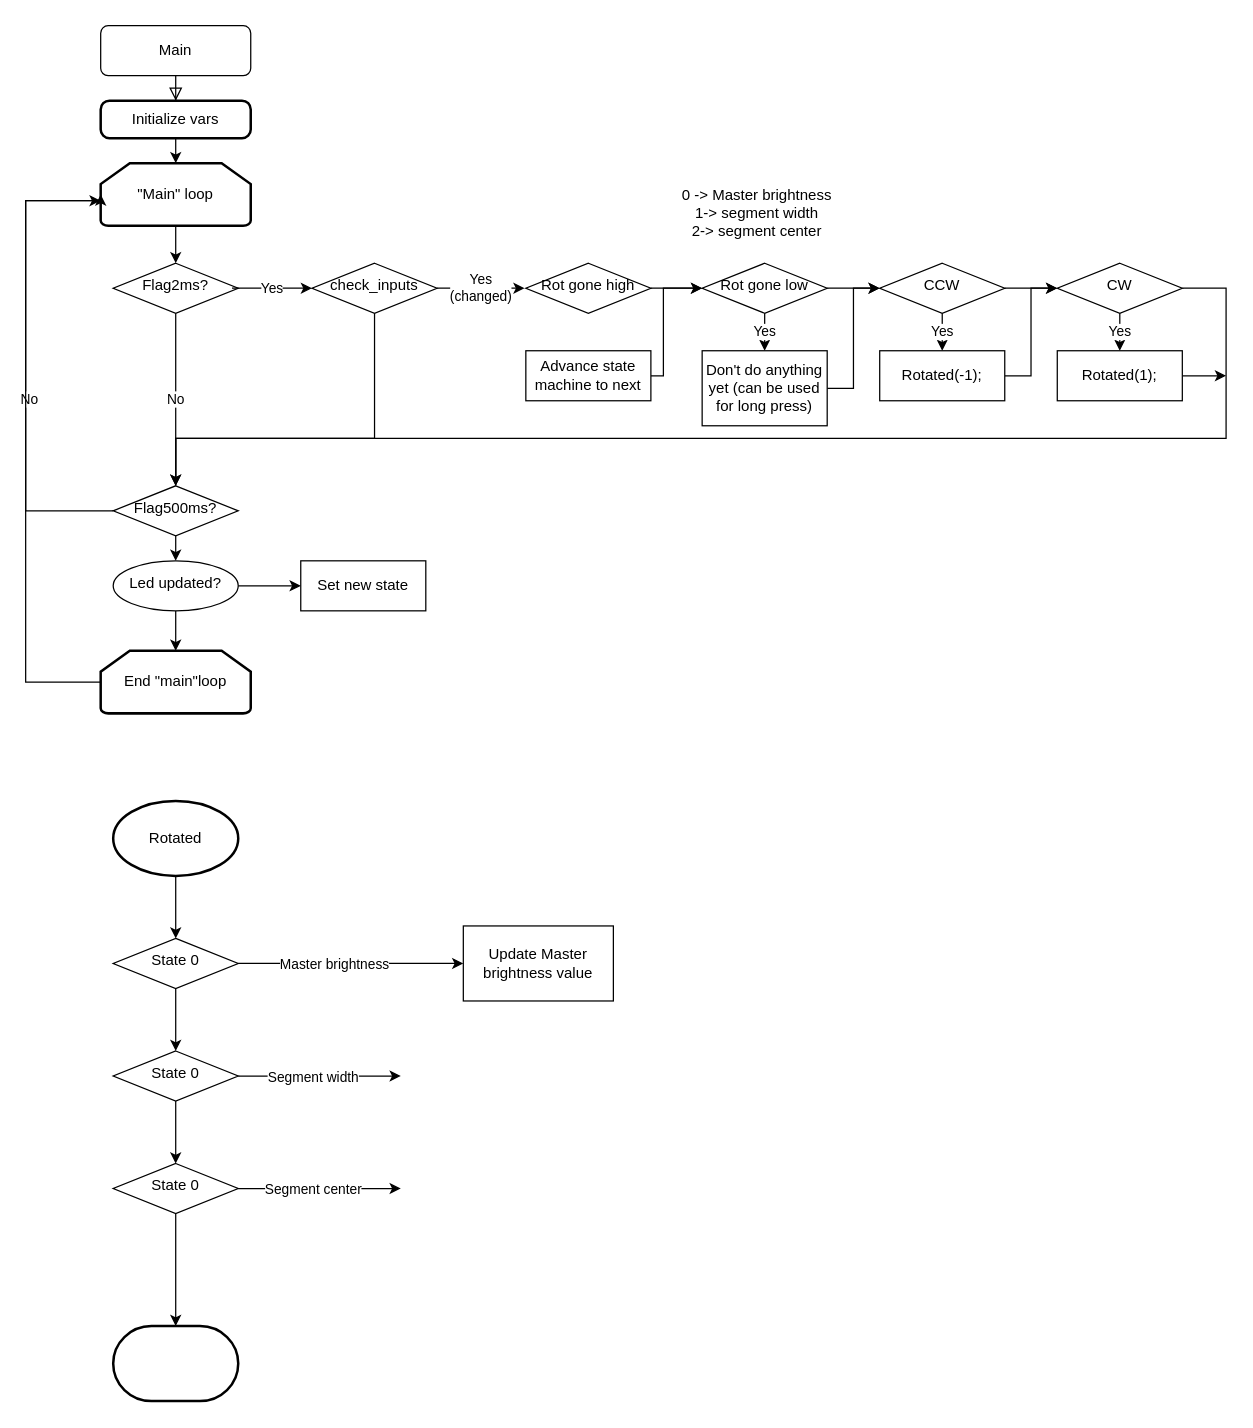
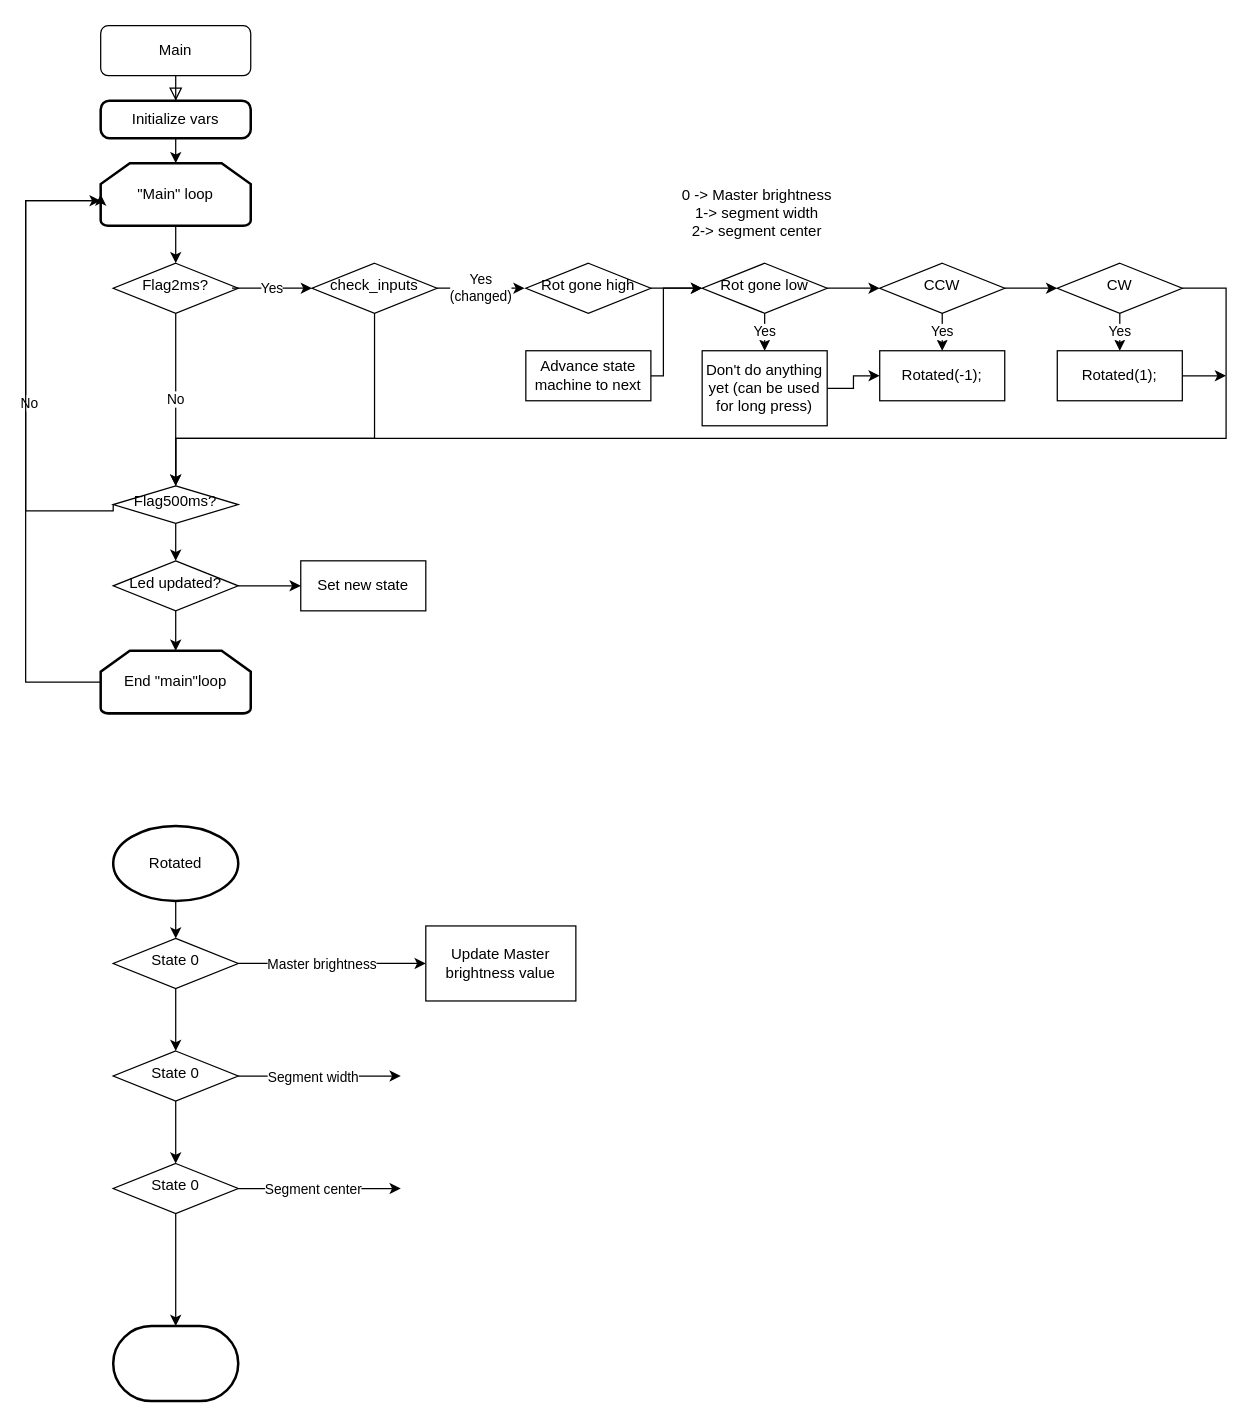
edge "Don't do anything yet (can be used for long press)" -> "CCW": now "Don't do anything yet (can be used for long press)" -> "Rotated(-1);"
edge "Rotated(-1);" -> "CW": removed
node "Flag500ms?": size 125x50 -> 125x38
node "Led updated?": shape ellipse -> diamond
node "Rotated": moved (176, 838) -> (176, 863)
node "Update Master brightness value": moved (538, 963) -> (501, 963)
